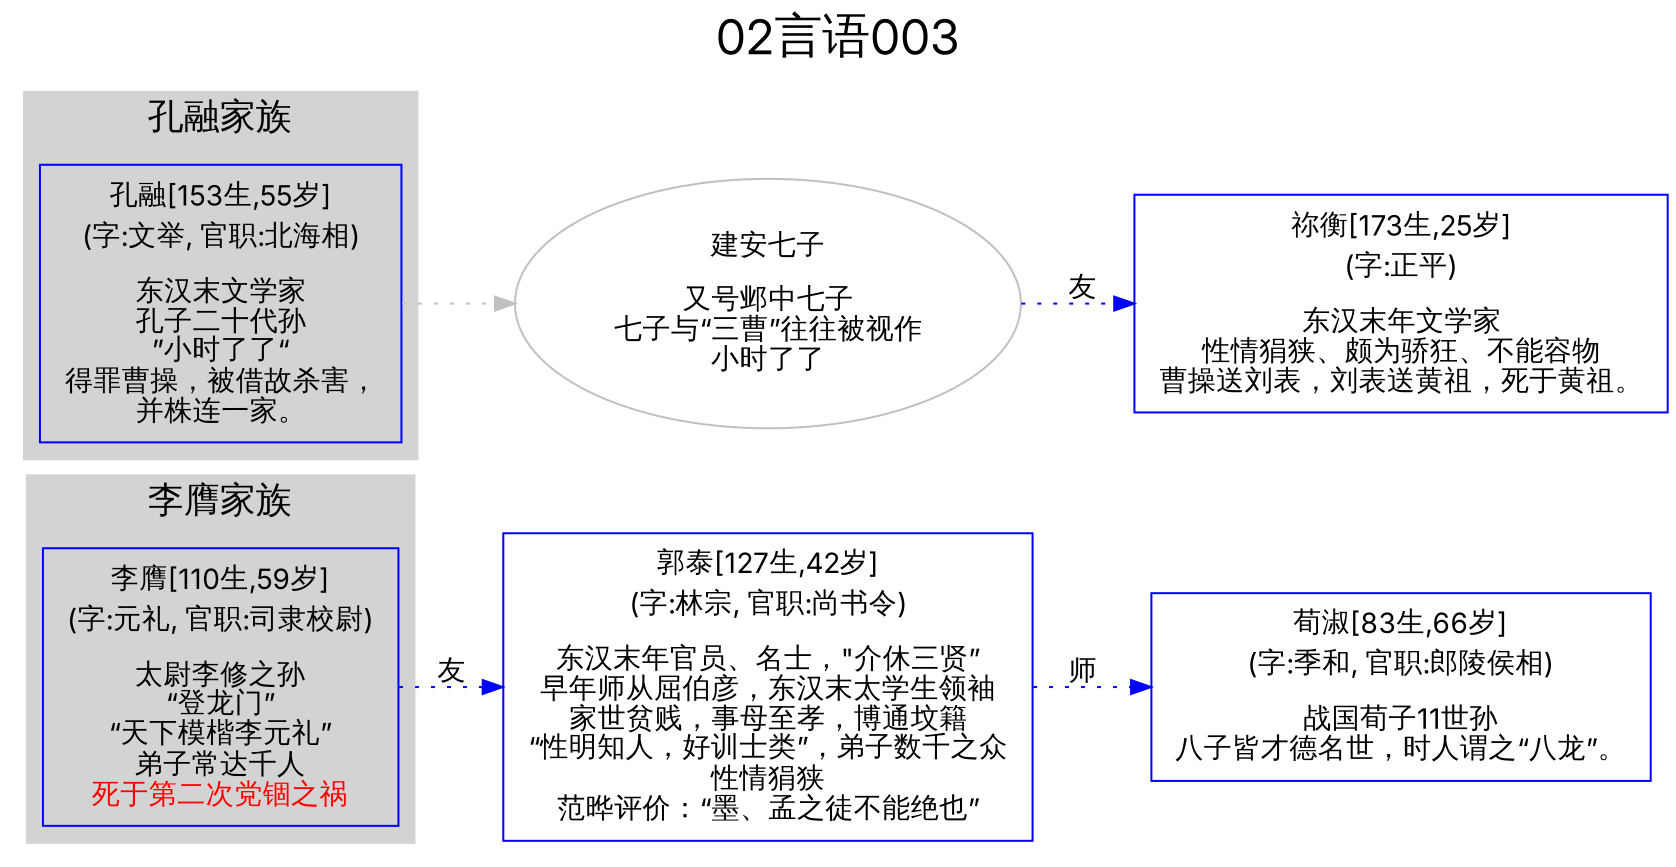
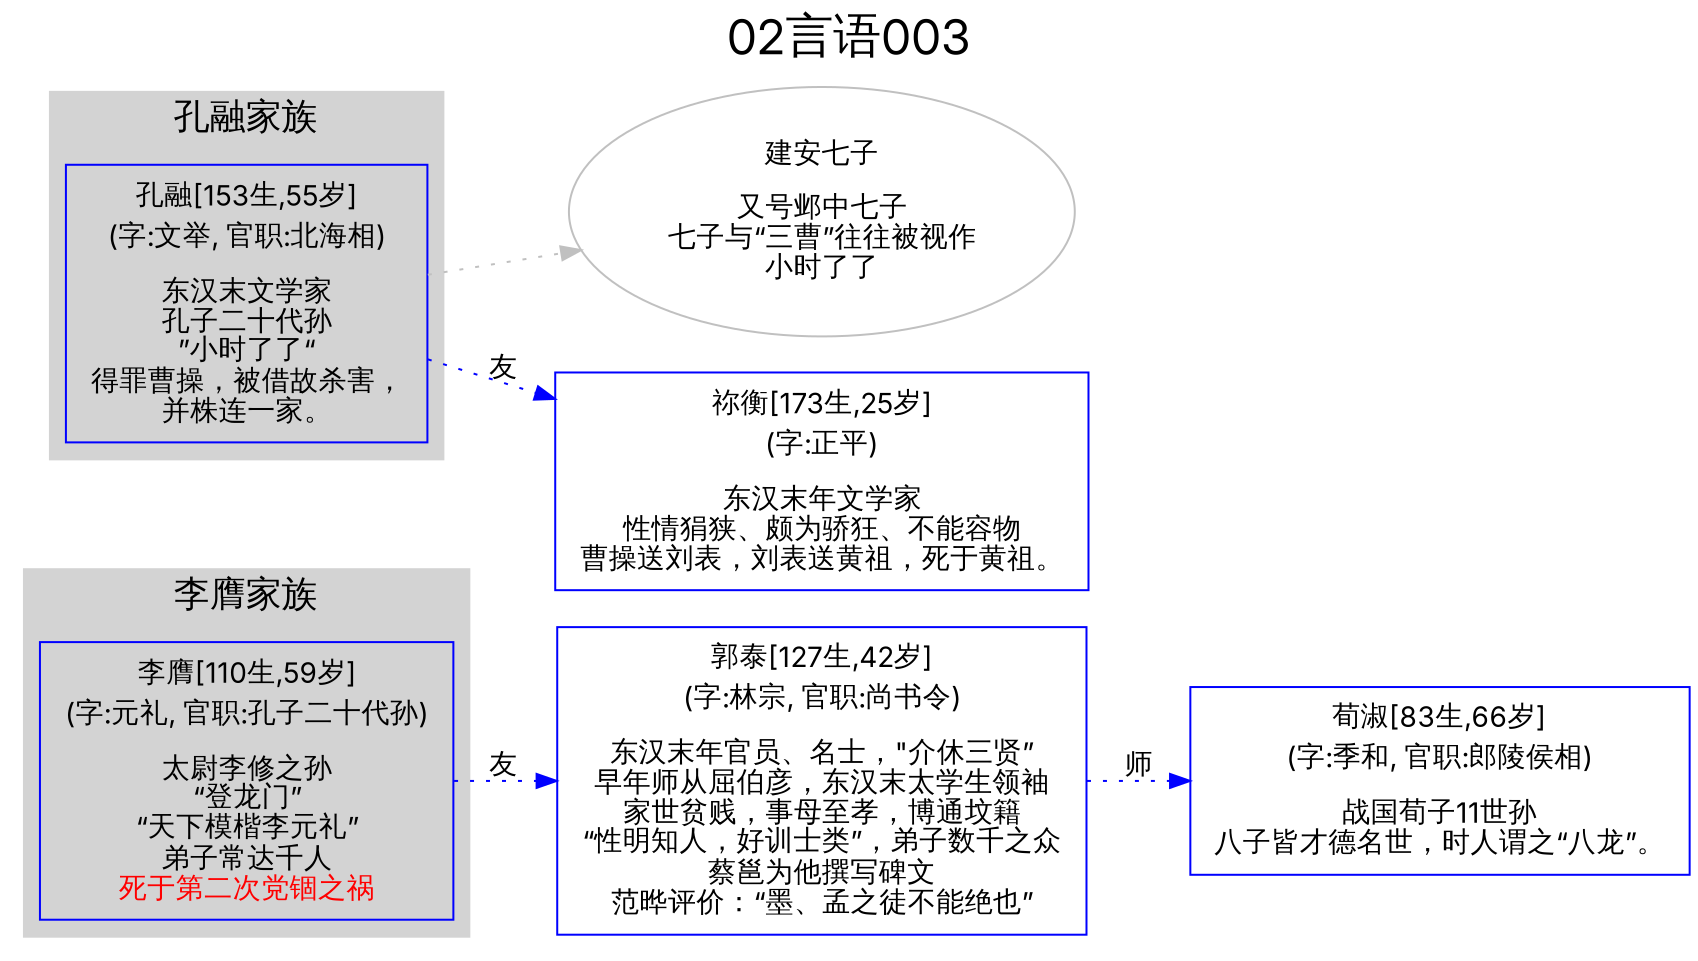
edge "建安七子" -> "祢衡[173生,25岁]": now "孔融[153生,55岁]" -> "祢衡[173生,25岁]"
node "李膺[110生,59岁]": text "(字:元礼, 官职:司隶校尉)" -> "(字:元礼, 官职:孔子二十代孙)"
node "郭泰[127生,42岁]": text "性情狷狭" -> "蔡邕为他撰写碑文"
